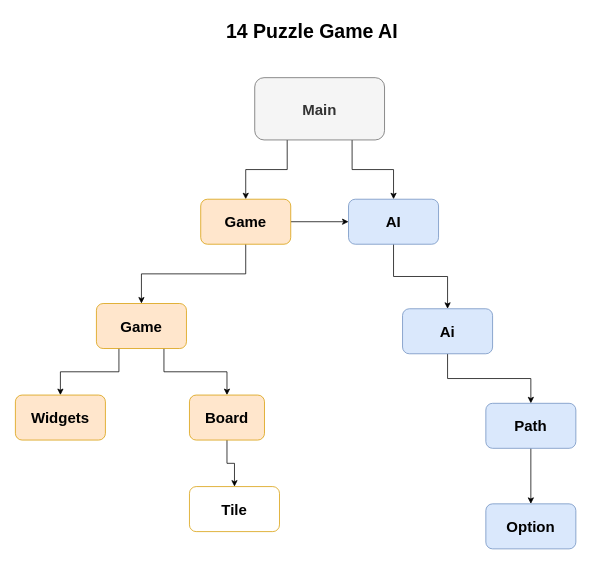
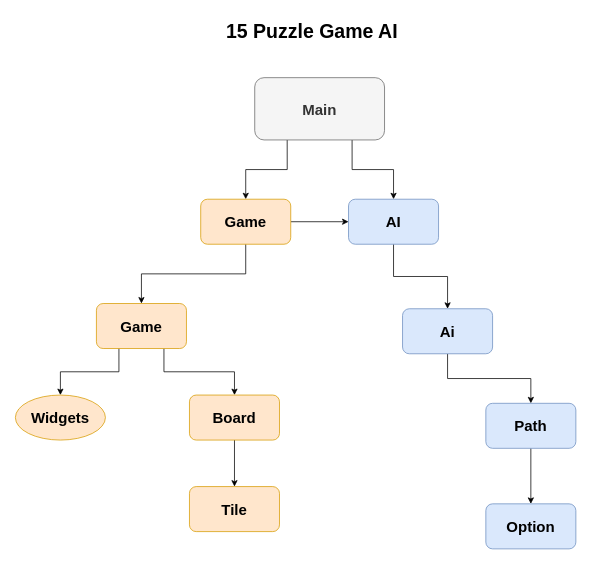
node "14 Puzzle Game AI": label "14 Puzzle Game AI" -> "15 Puzzle Game AI"
node "Widgets": shape rounded rectangle -> ellipse
node "Board": size 75x45 -> 90x45
node "Tile": fillcolor #ffffff -> #ffe6cc
